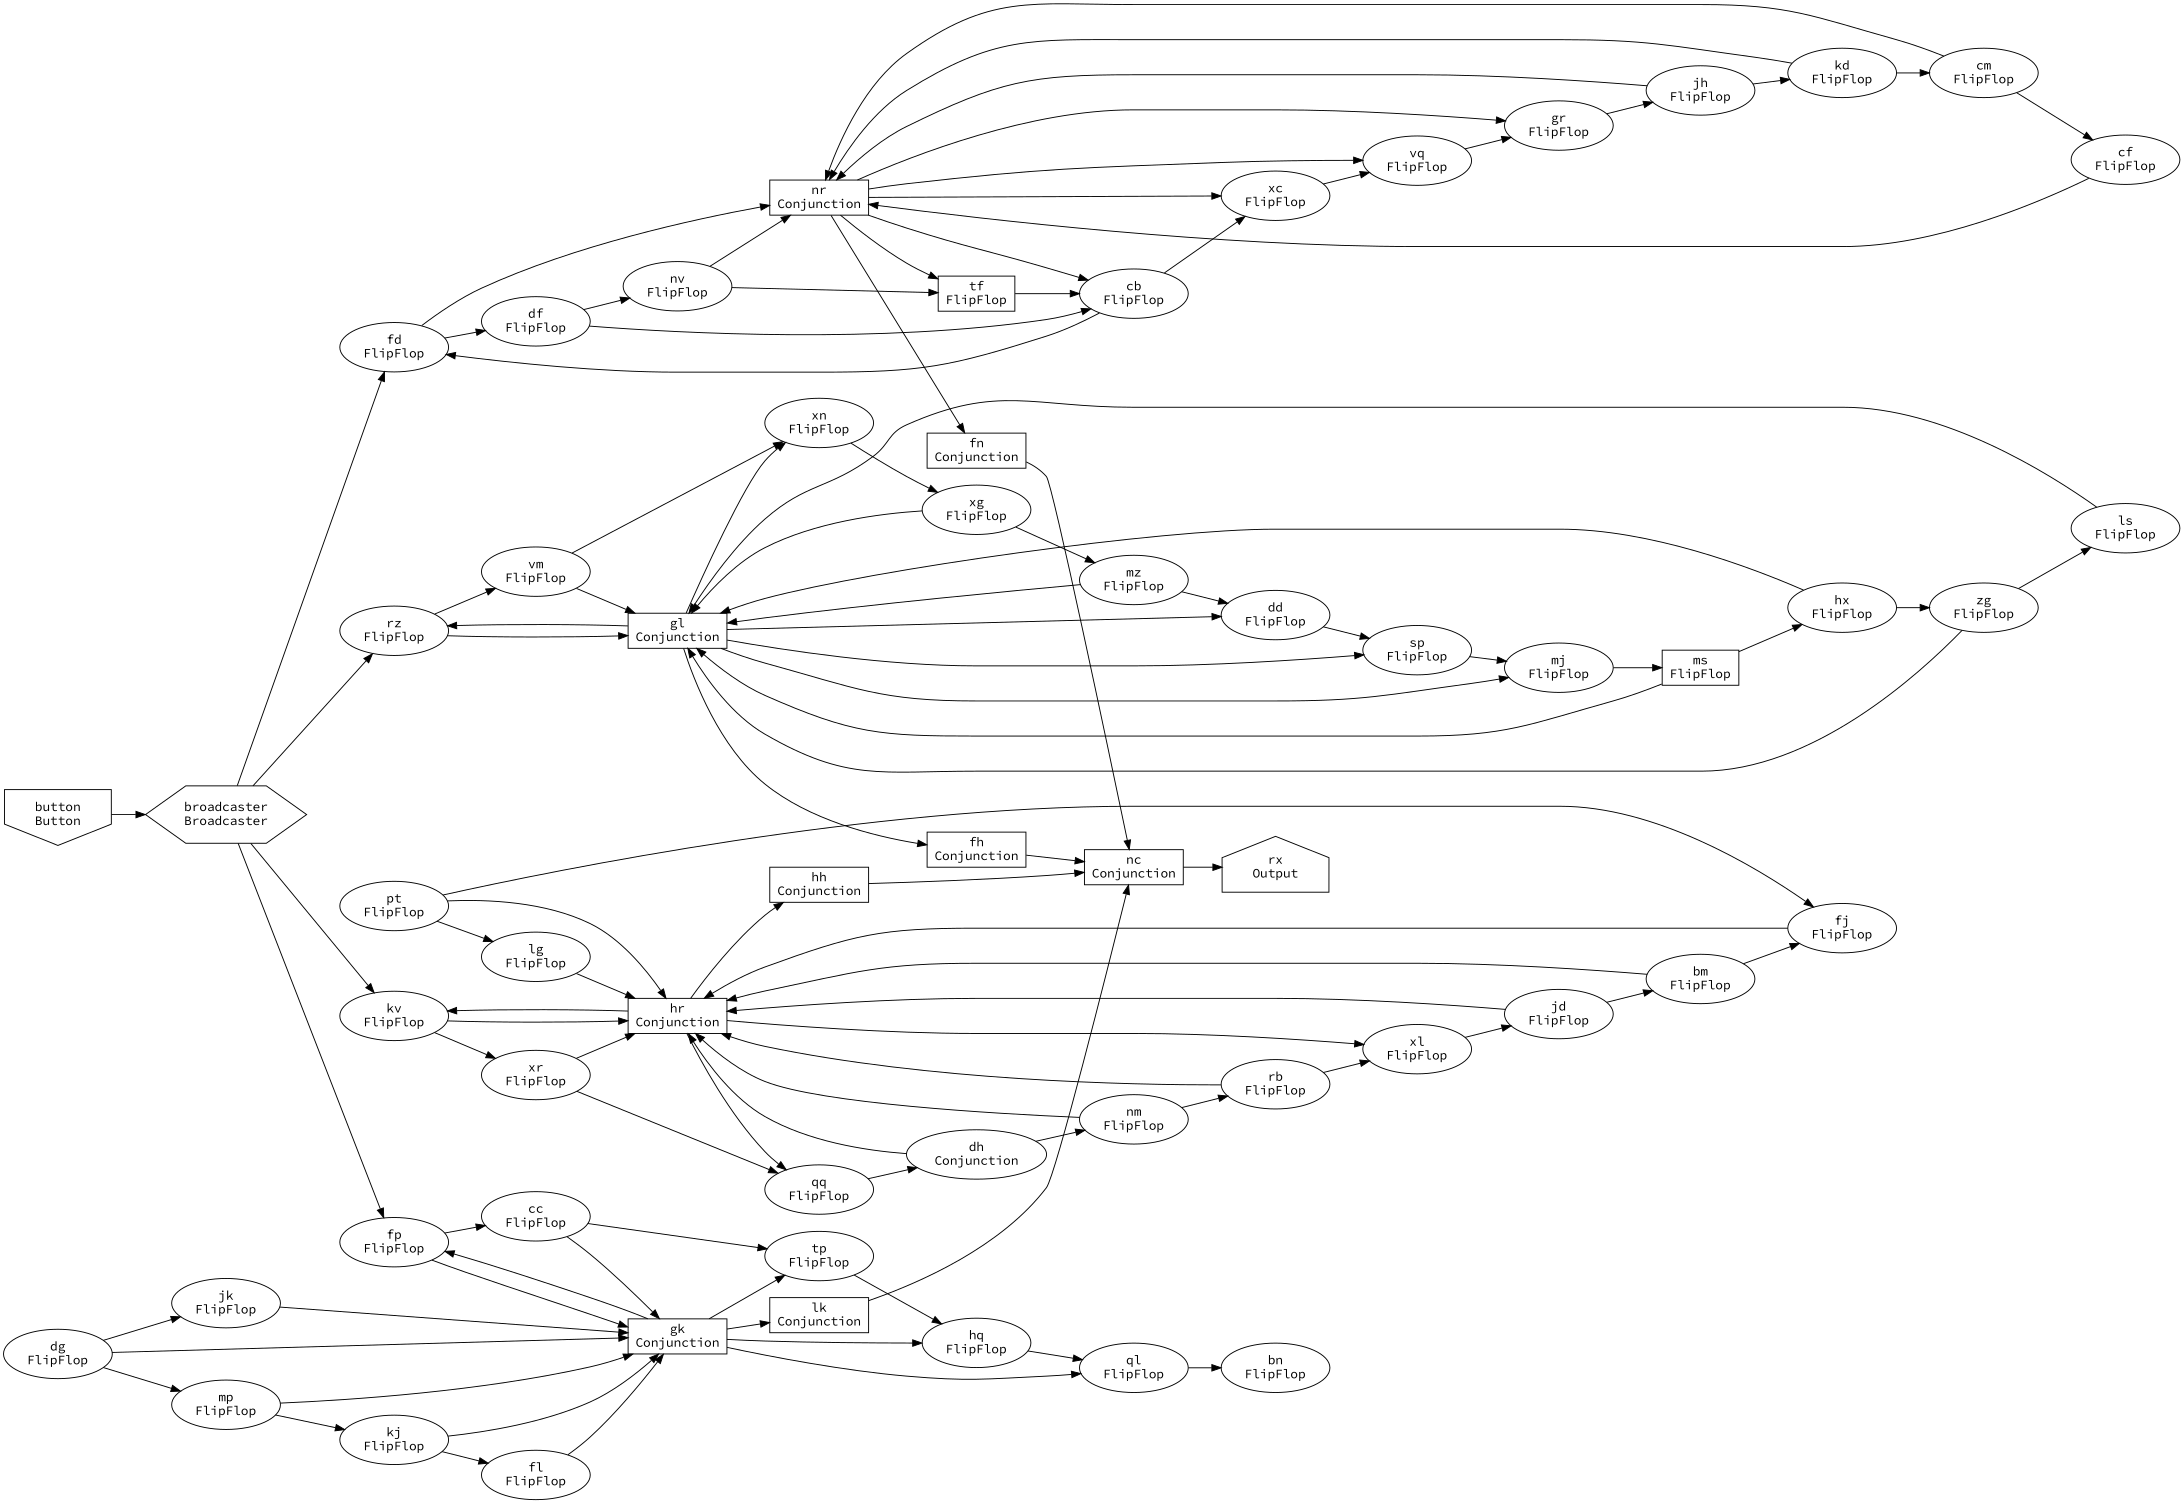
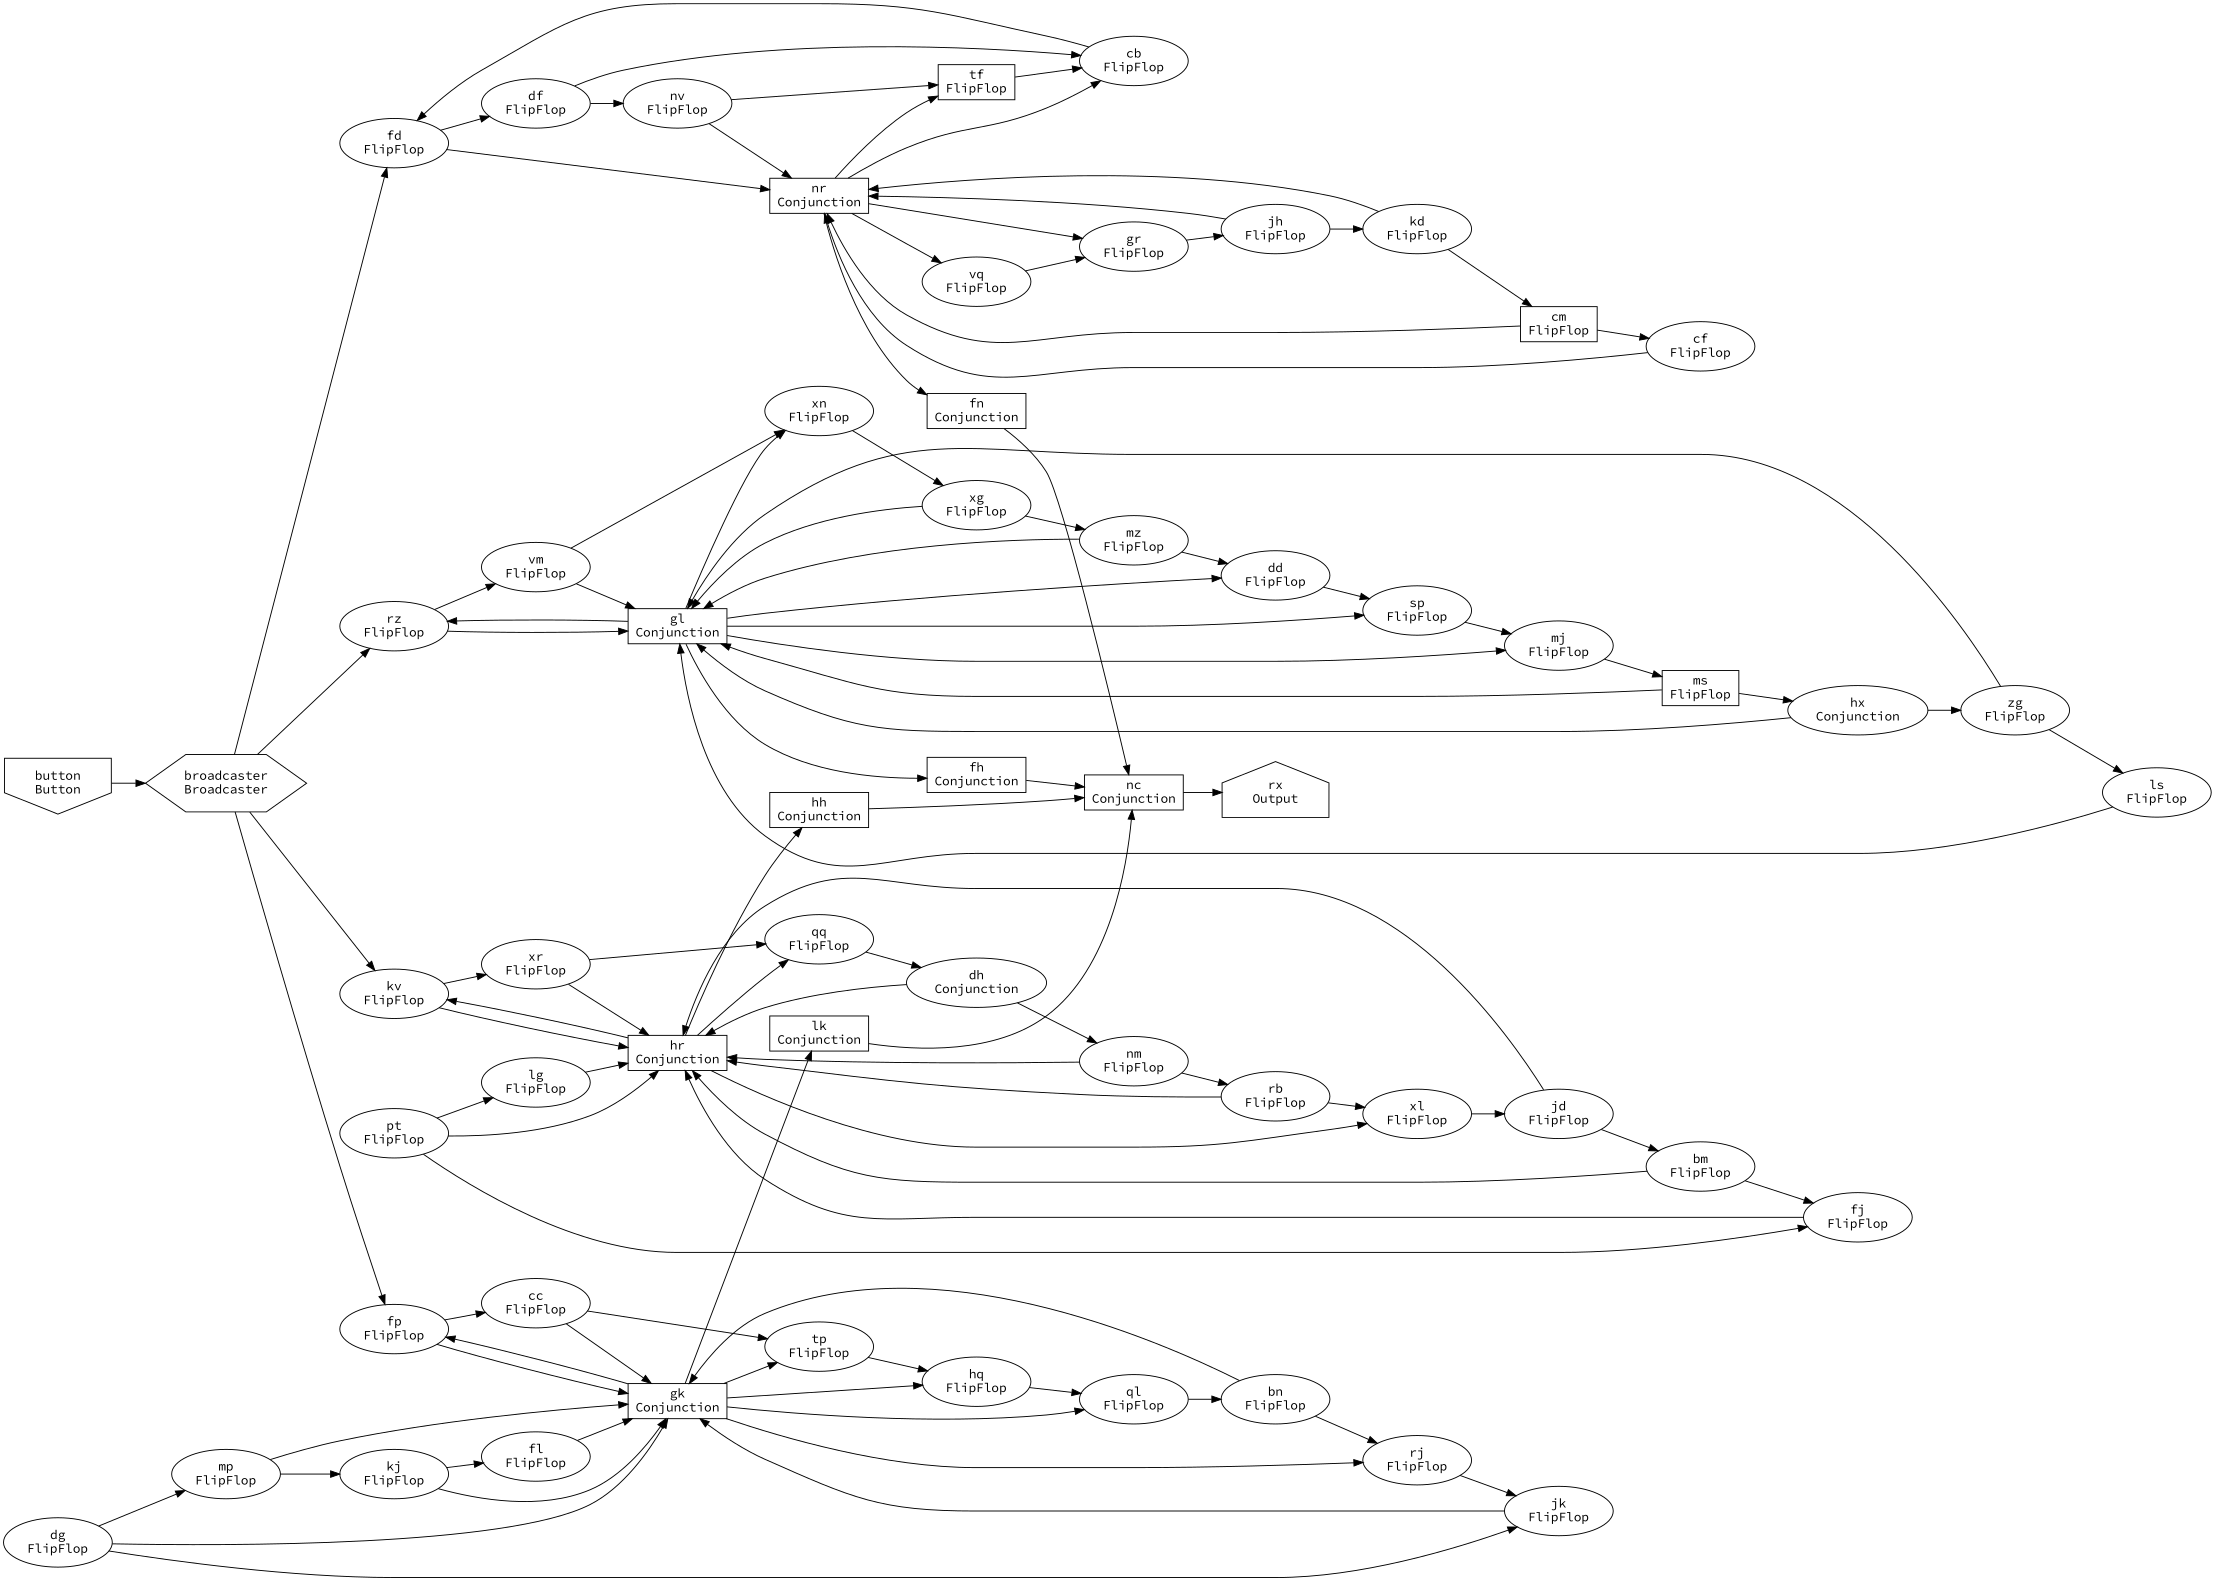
node "cm FlipFlop": shape ellipse -> box
node "xc FlipFlop": removed
node "hx FlipFlop": label "hx FlipFlop" -> "hx Conjunction"
edge "bn FlipFlop" -> "gk Conjunction": added
node "rj FlipFlop": added
